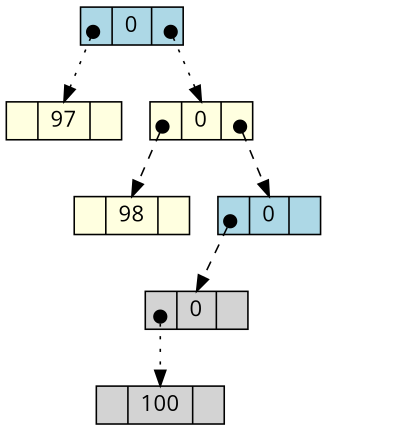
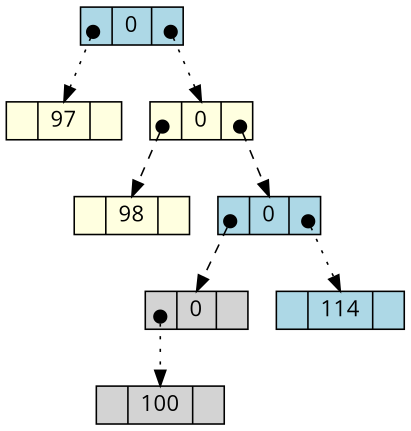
node "114": added
